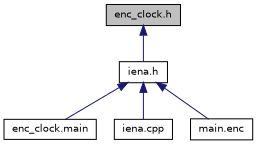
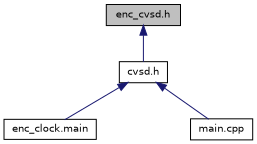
node "enc_clock.h": label "enc_clock.h" -> "enc_cvsd.h"
node "iena.h": label "iena.h" -> "cvsd.h"
node "iena.cpp": removed
node "main.enc": label "main.enc" -> "main.cpp"
